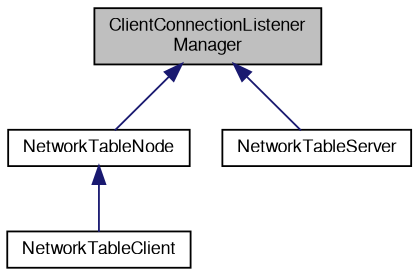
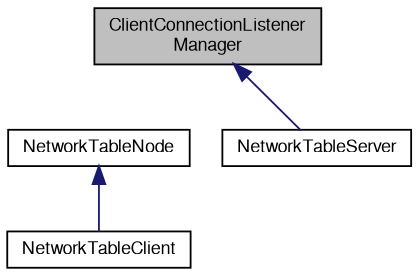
edge "NetworkTableNode" -> "ClientConnectionListener Manager": removed
